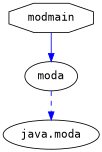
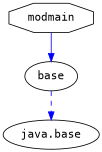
node "moda": label "moda" -> "base"
node "java.moda": label "java.moda" -> "java.base"
